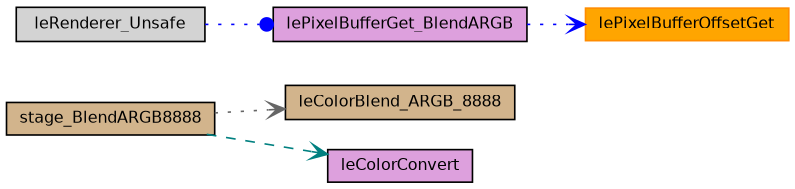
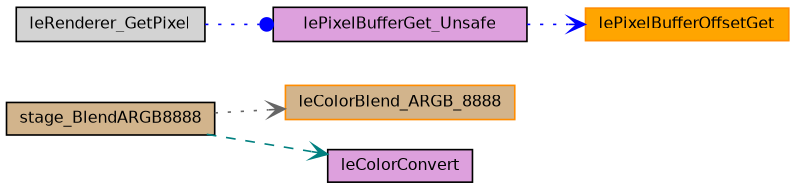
node "leRenderer_Unsafe": label "leRenderer_Unsafe" -> "leRenderer_GetPixel"
node "lePixelBufferGet_BlendARGB": label "lePixelBufferGet_BlendARGB" -> "lePixelBufferGet_Unsafe"
node "leColorBlend_ARGB_8888": color black -> darkorange
